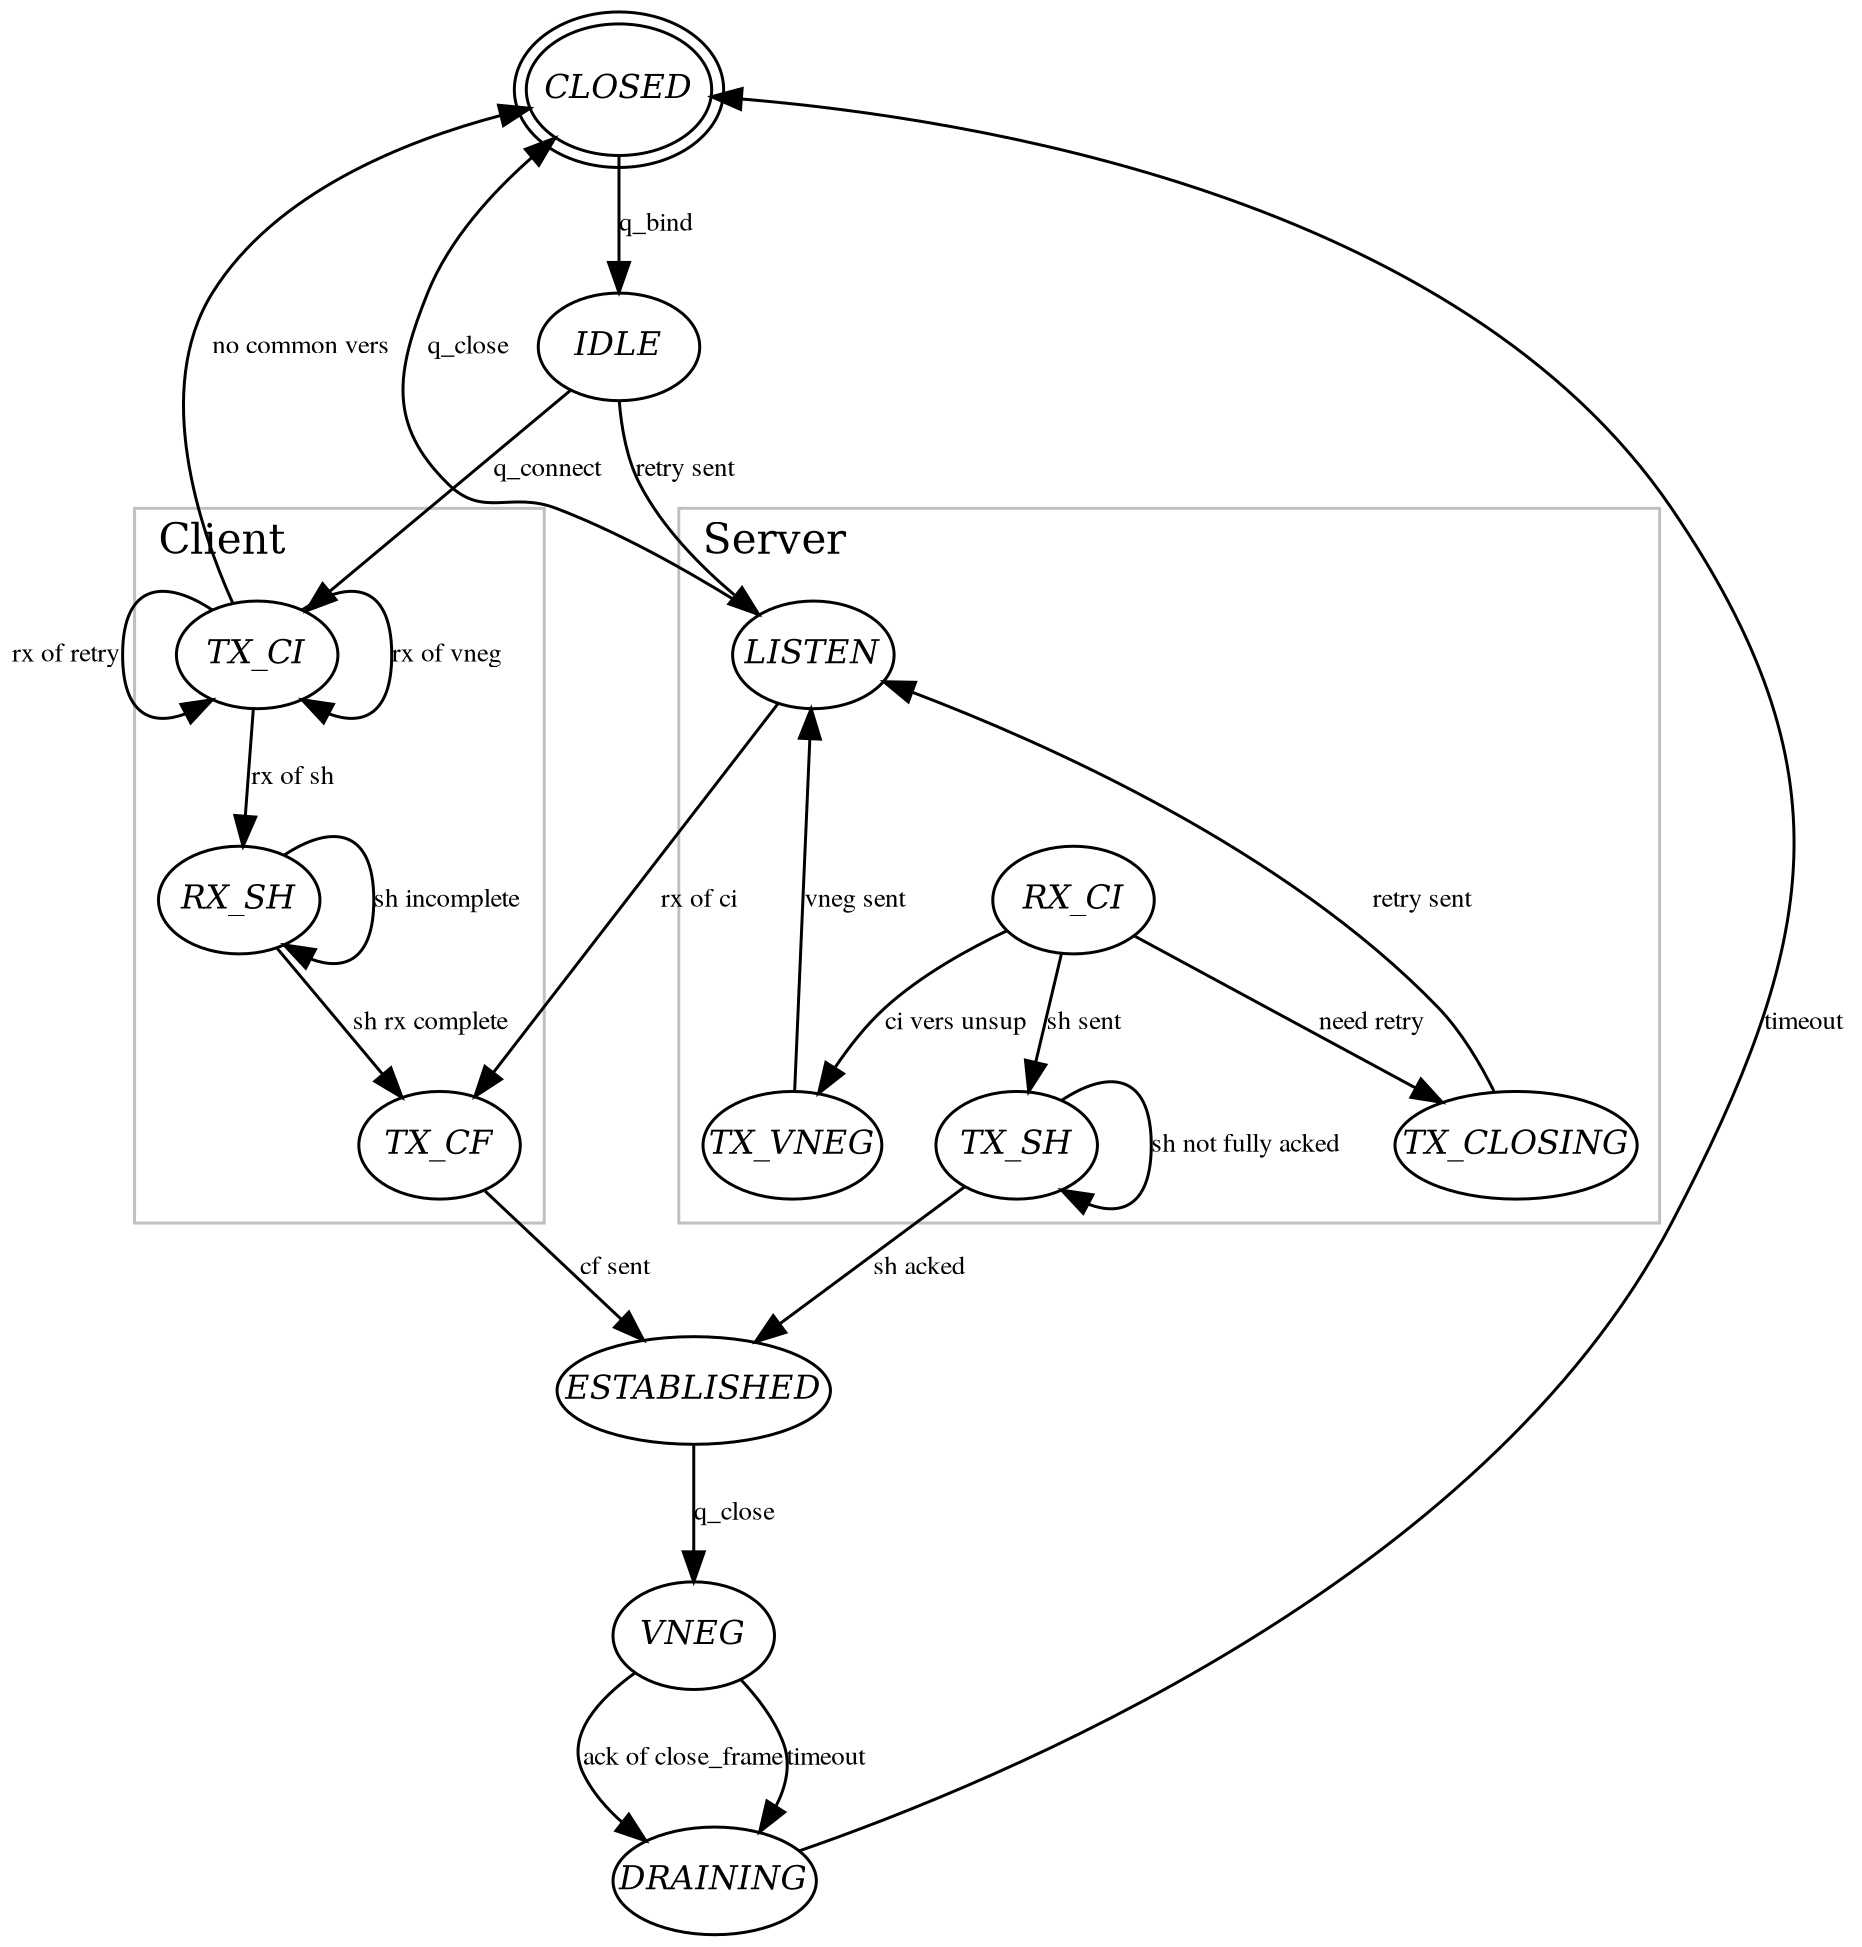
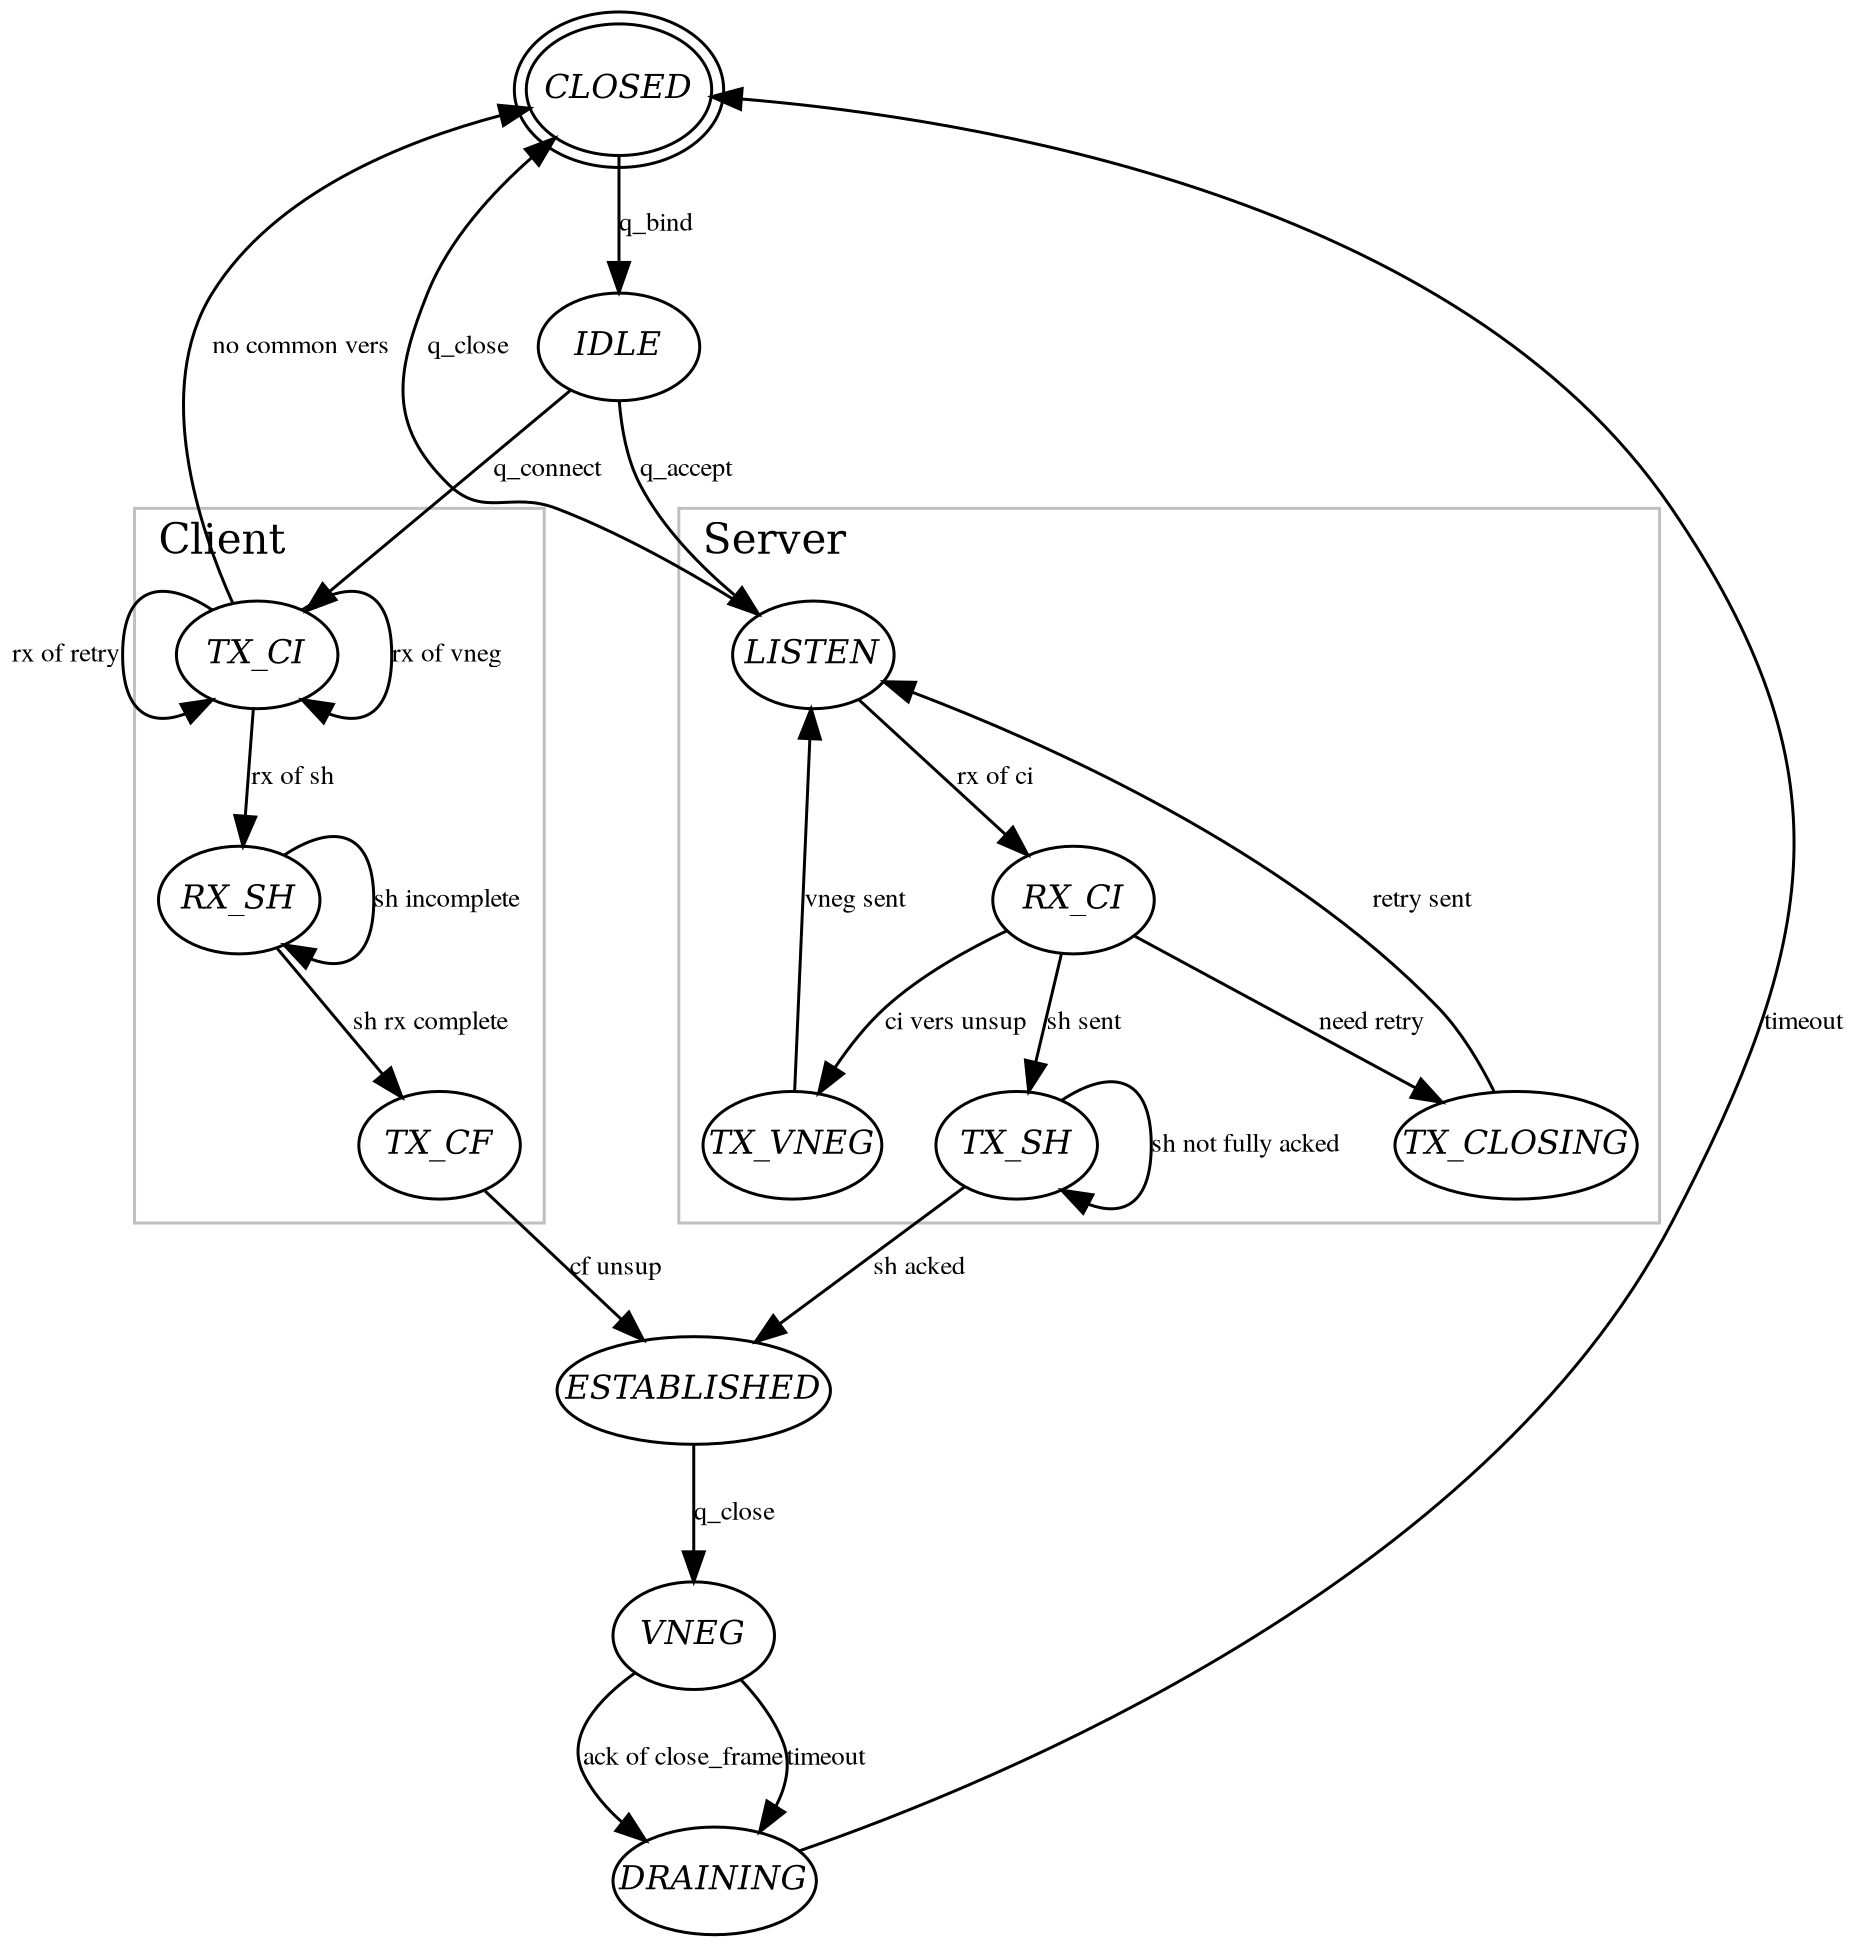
edge "IDLE" -> "LISTEN": label "retry sent" -> "q_accept"
edge "LISTEN" -> "TX_CF": now "LISTEN" -> "RX_CI"
edge "TX_CF" -> "ESTABLISHED": label "cf sent" -> "cf unsup"
